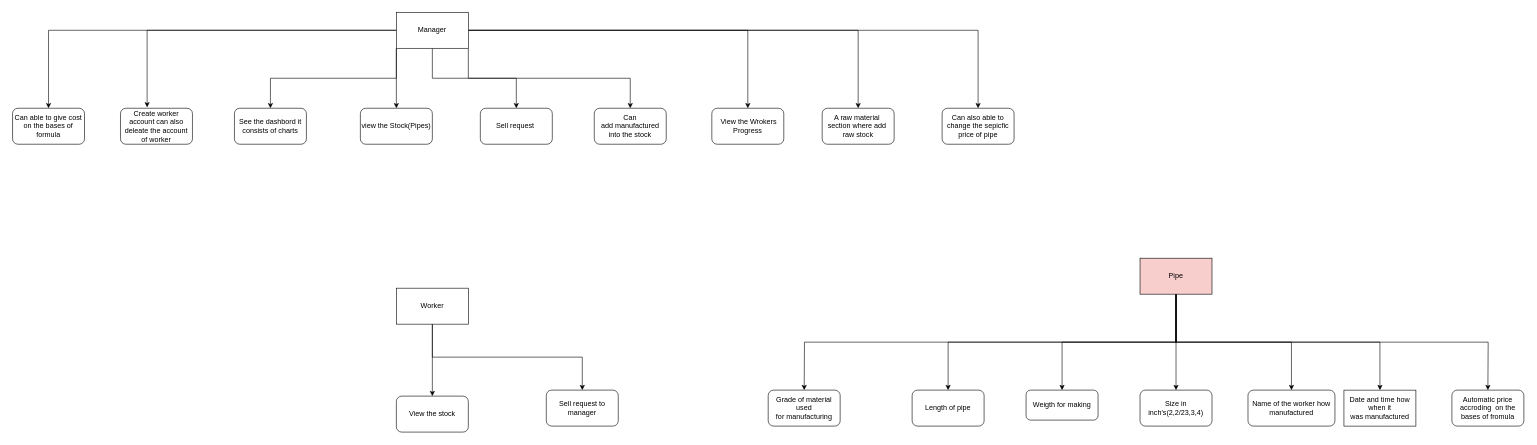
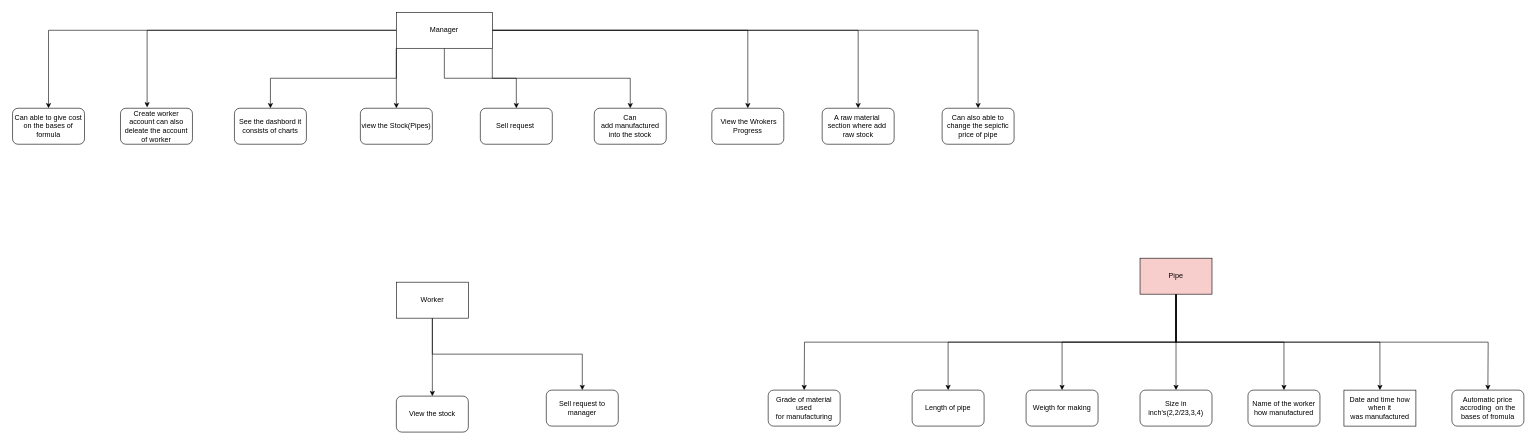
node "Manager": size 72x36 -> 96x36
node "Worker": moved (432, 306) -> (432, 300)
node "Weigth for making": size 72x30 -> 72x36
node "Name of the worker how manufactured": size 87x36 -> 72x36
